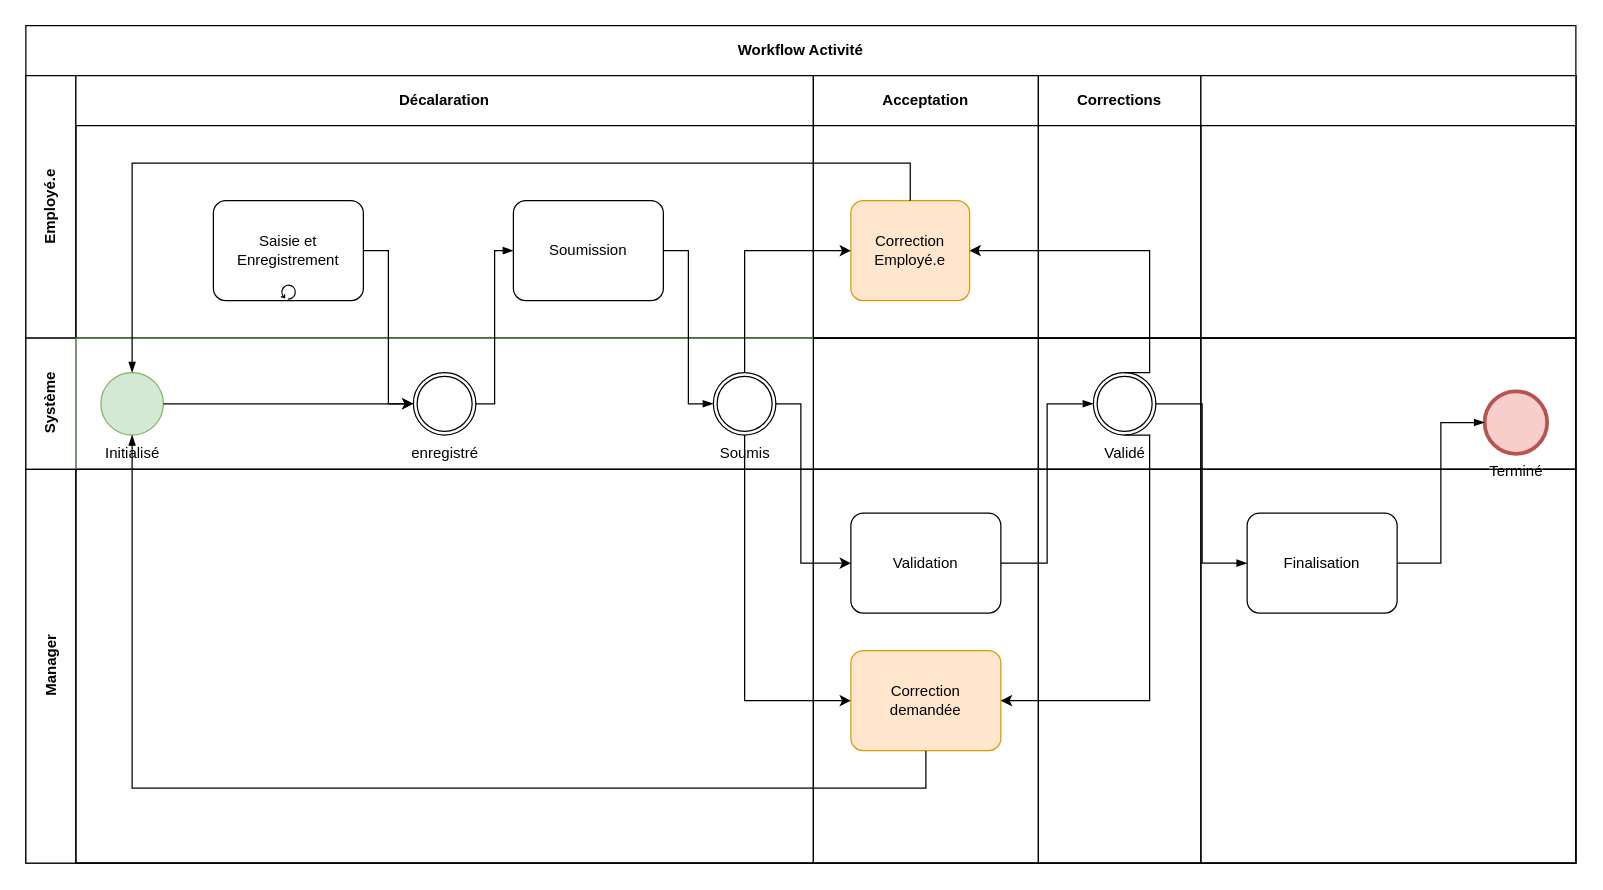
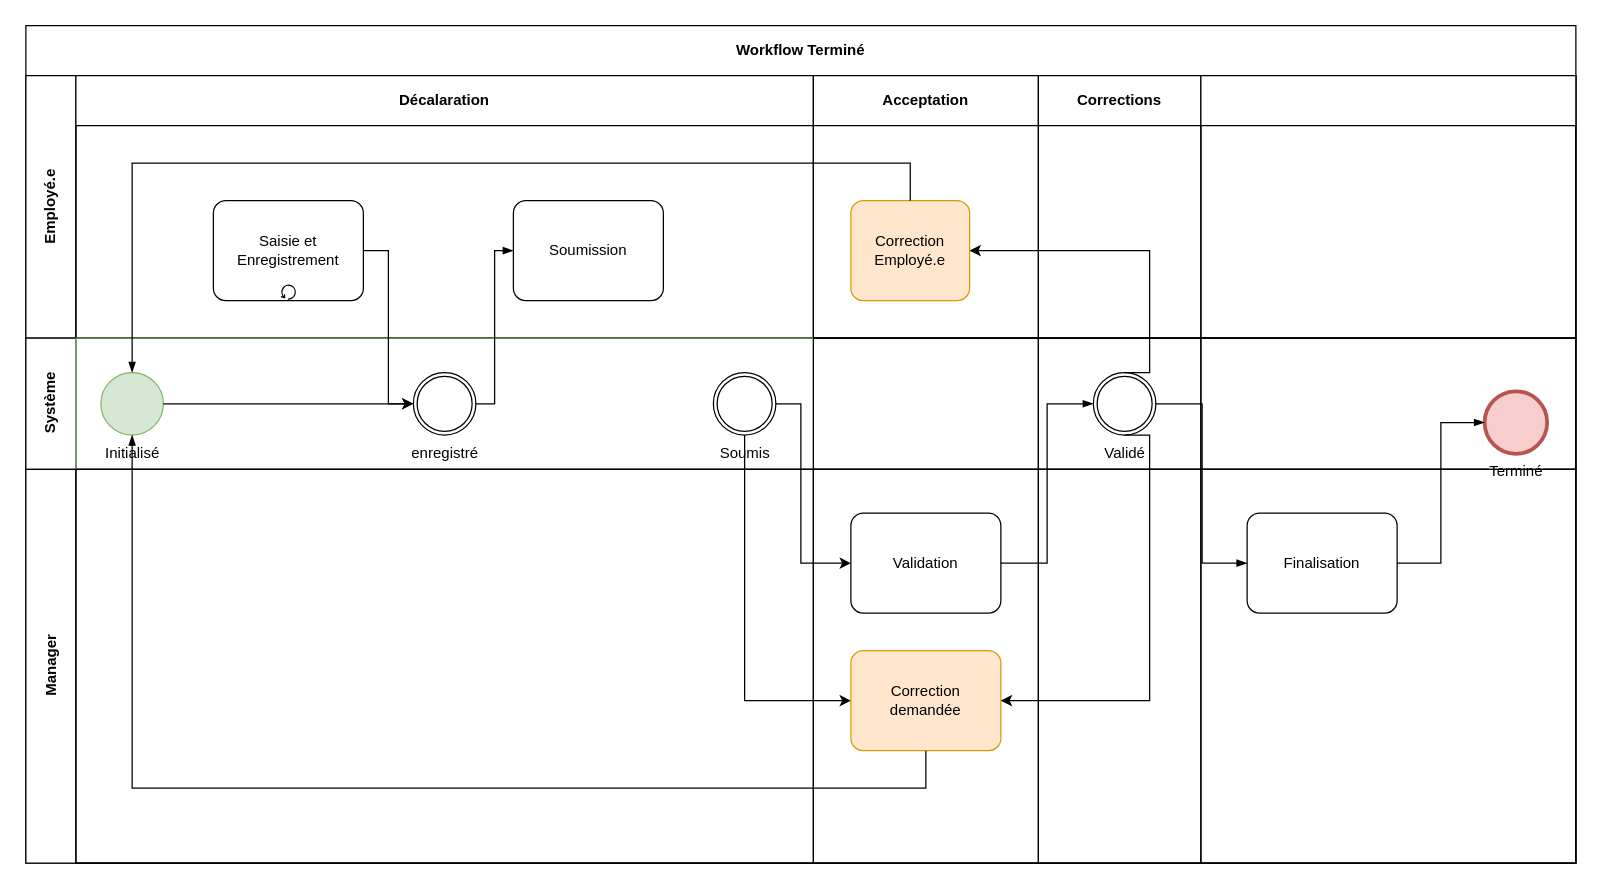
node "Workflow Activité": label "Workflow Activité" -> "Workflow Terminé"
edge "Soumis" -> "Correction Employé.e": removed
edge "Soumission" -> "Soumis": removed
